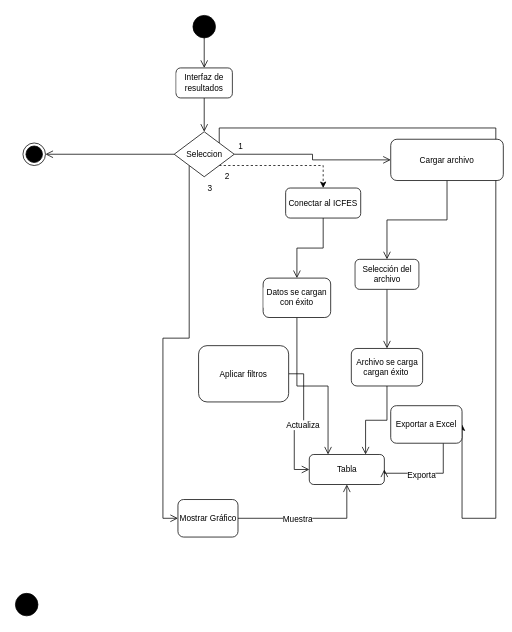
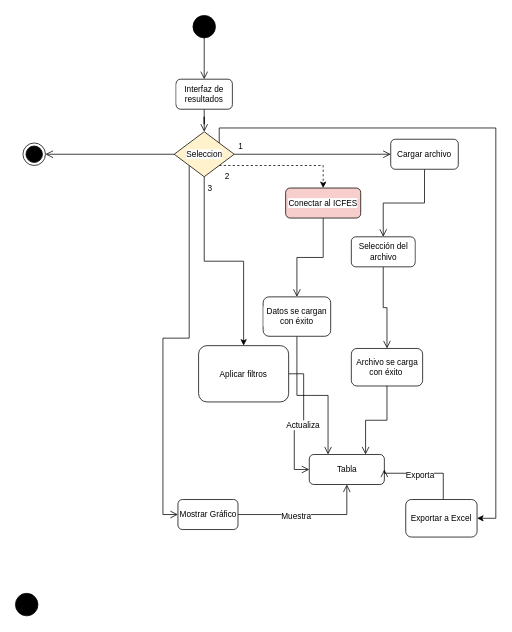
node "Interfaz de resultados": moved (204, 83) -> (204, 94)
node "Seleccion": fillcolor #ffffff -> #fff2cc
node "Cargar archivo": size 113x41 -> 68x30
node "Conectar al ICFES": fillcolor #ffffff -> #f8cecc
edge "Seleccion" -> "Aplicar filtros": added
node "Selección del archivo": moved (387, 274) -> (383, 252)
node "Datos se cargan con éxito": moved (297, 298) -> (297, 316)
node "Archivo se carga cargan éxito": label "Archivo se carga cargan éxito" -> "Archivo se carga con éxito"
node "Exportar a Excel": moved (426, 424) -> (441, 518)
node "Mostrar Gráfico": size 60x38 -> 60x30
